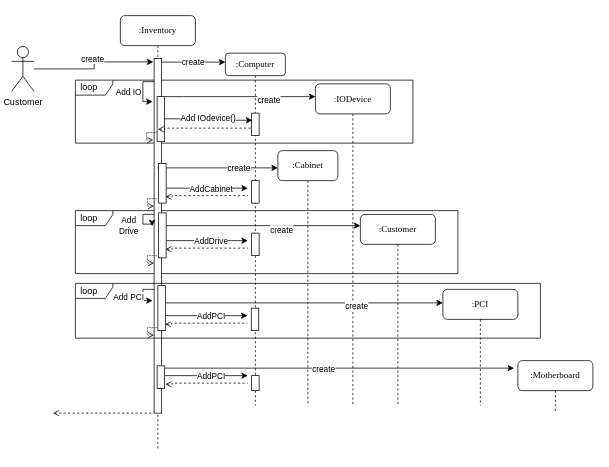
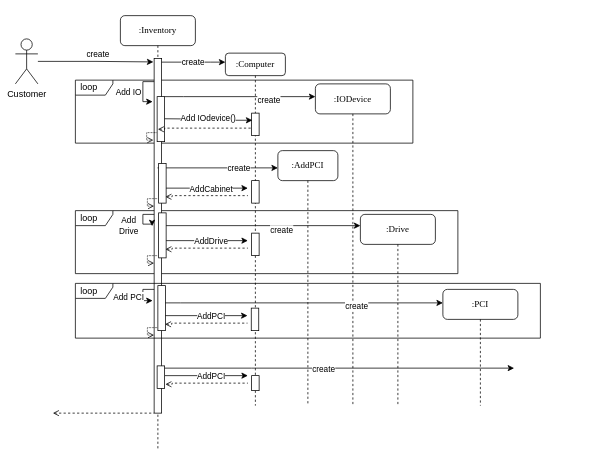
node "Customer": moved (23, 69) -> (27, 61)
node ":Cabinet": label ":Cabinet" -> ":AddPCI"
node ":Customer": label ":Customer" -> ":Drive"
node ":Motherboard": removed
